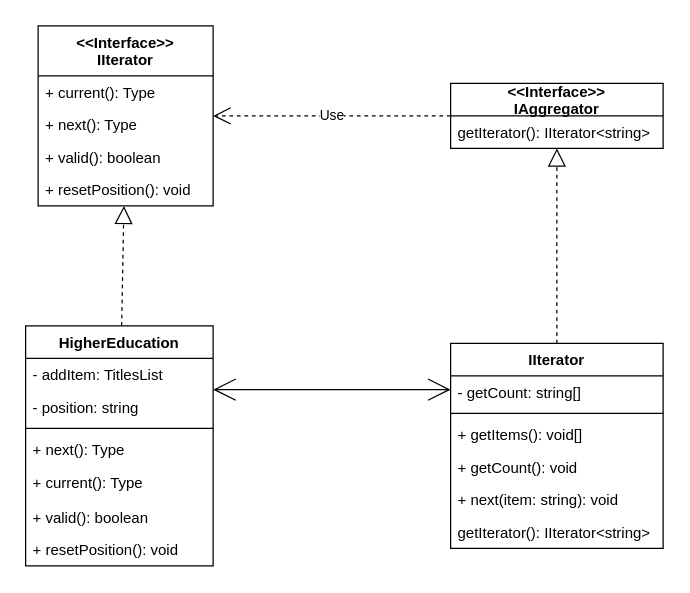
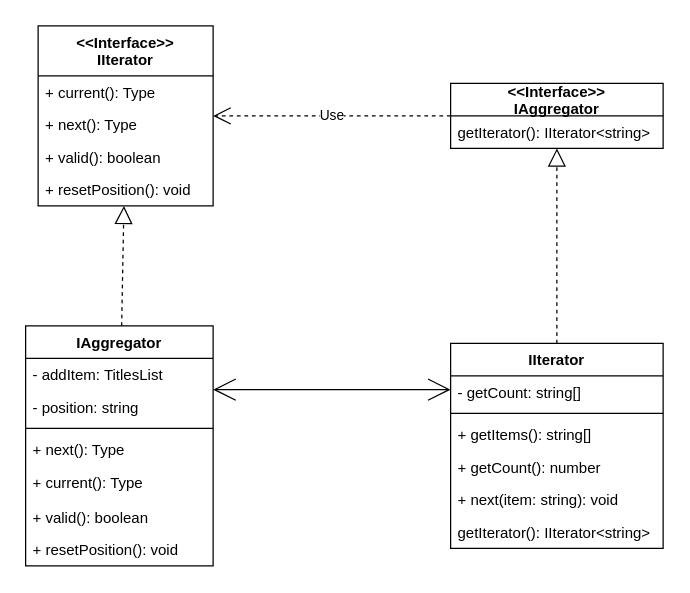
node "HigherEducation": label "HigherEducation" -> "IAggregator"
node "+ getItems(): void[]": label "+ getItems(): void[]" -> "+ getItems(): string[]"
node "+ getCount(): void": label "+ getCount(): void" -> "+ getCount(): number"
